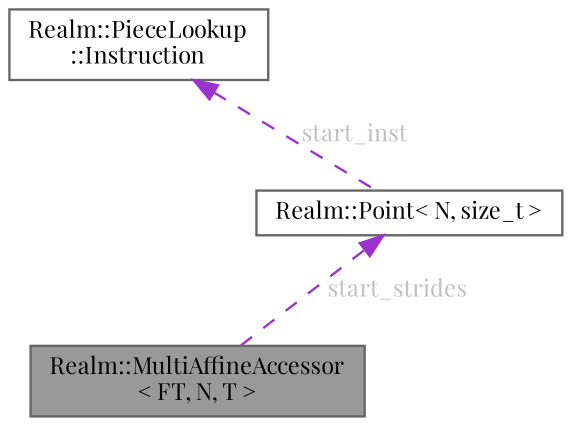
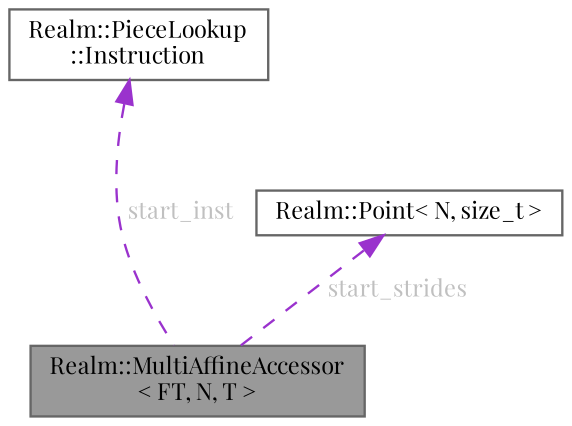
edge "Realm::Point< N, size_t >" -> "Realm::PieceLookup ::Instruction": now "Realm::MultiAffineAccessor < FT, N, T >" -> "Realm::PieceLookup ::Instruction"
